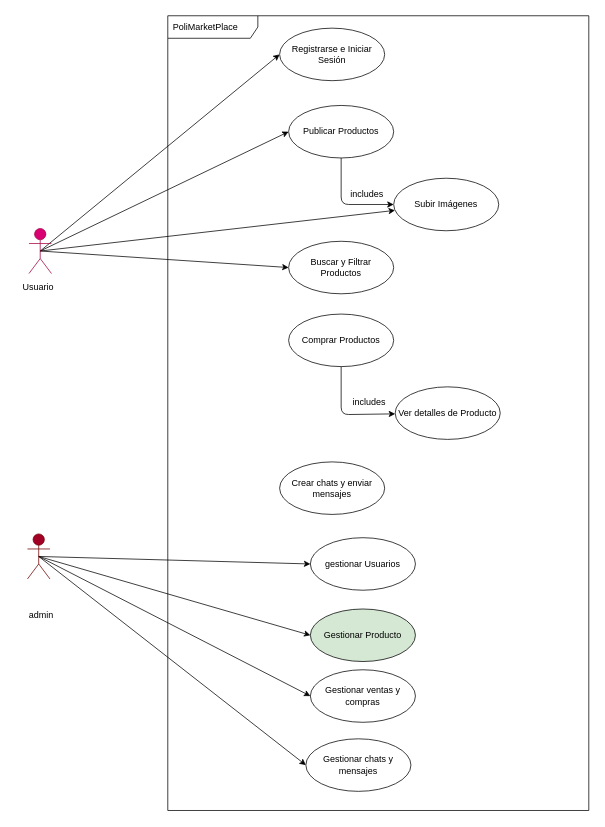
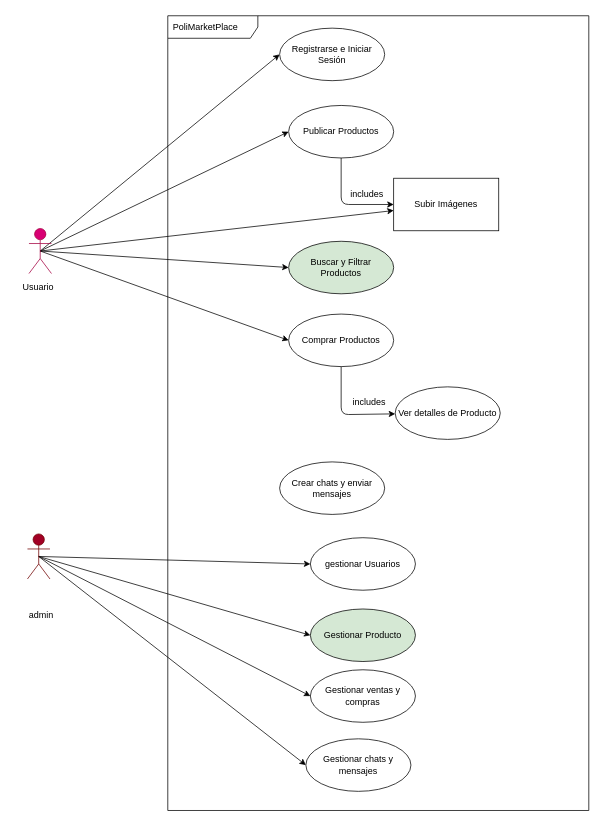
node "Subir Imágenes": shape ellipse -> rectangle
node "Buscar y Filtrar Productos": fillcolor #ffffff -> #d5e8d4
edge "LectorQr" -> "Comprar Productos": added
